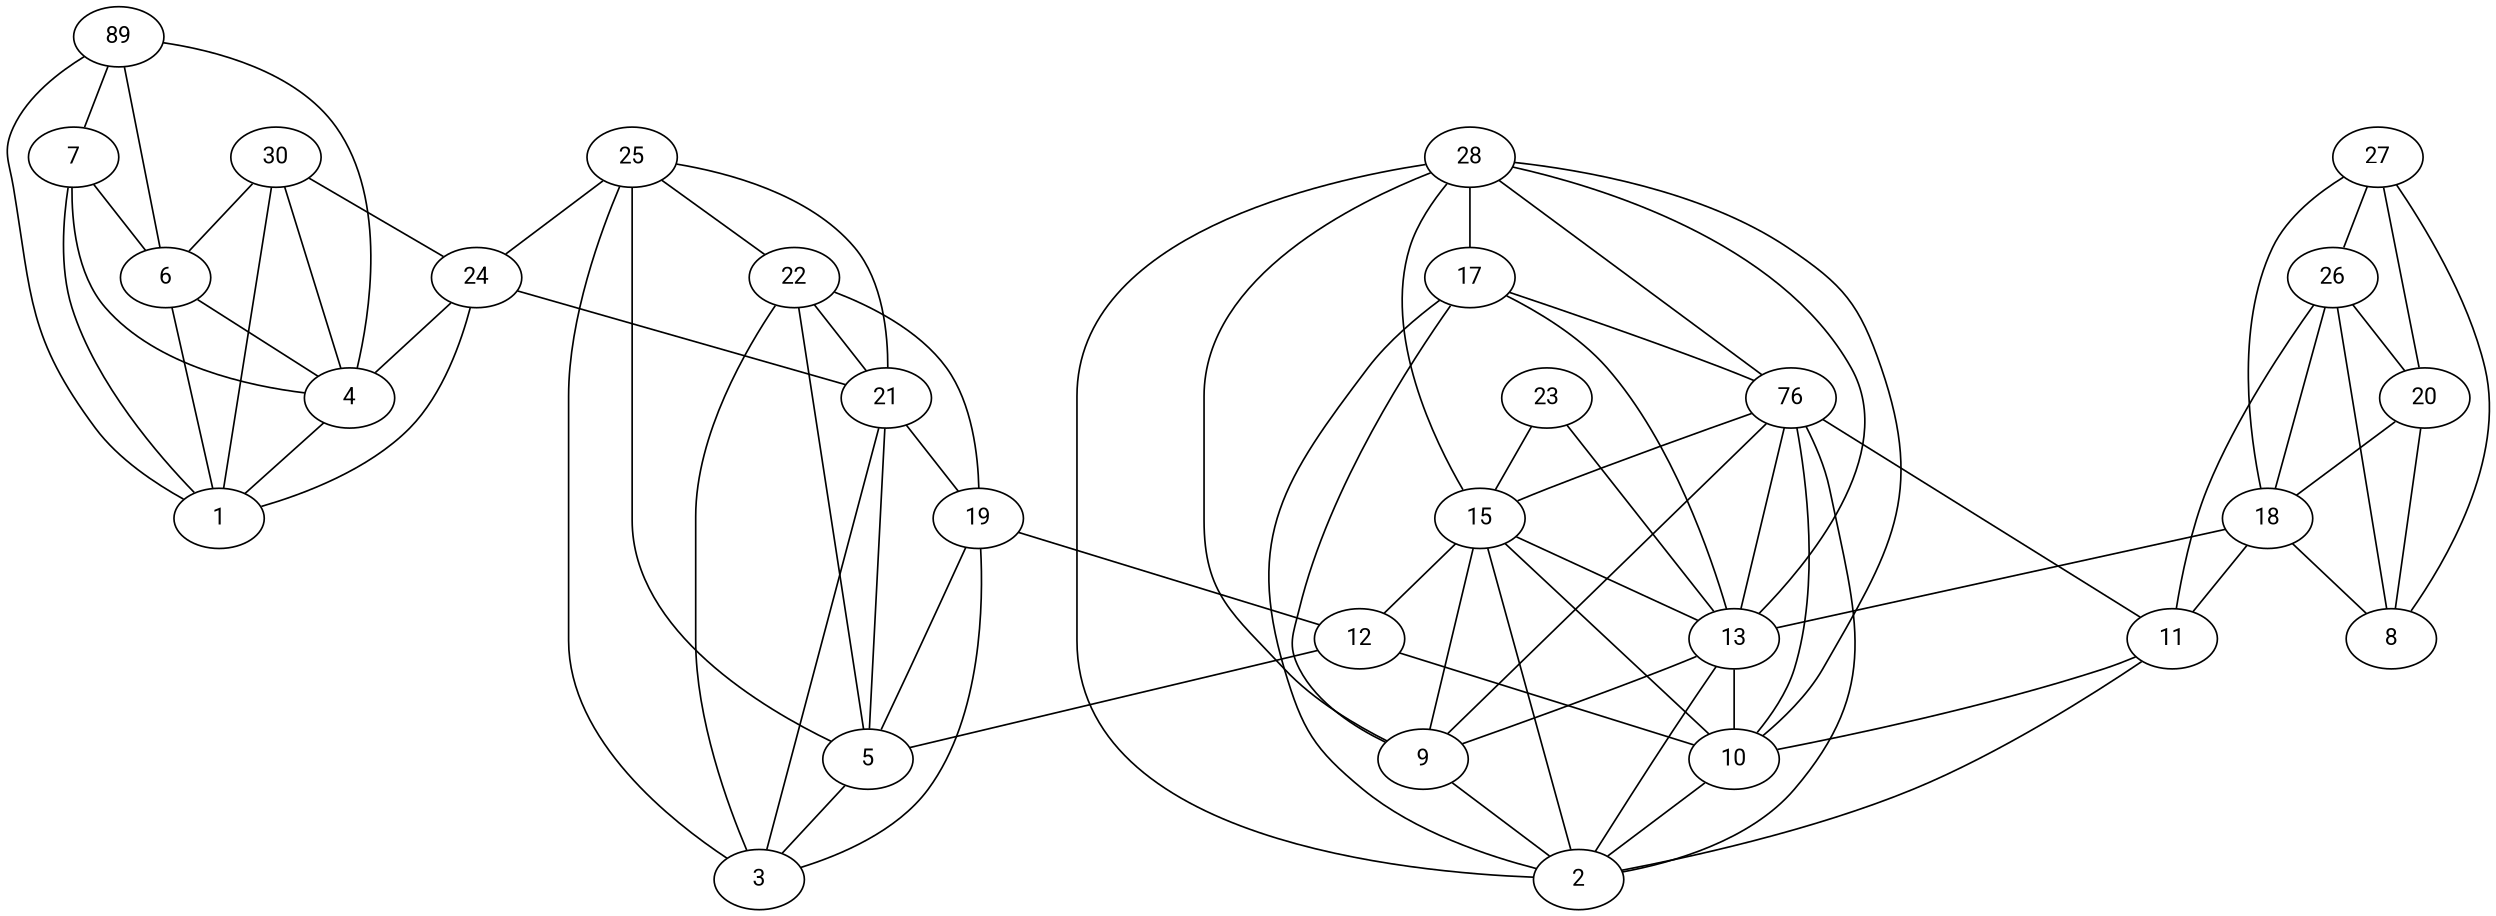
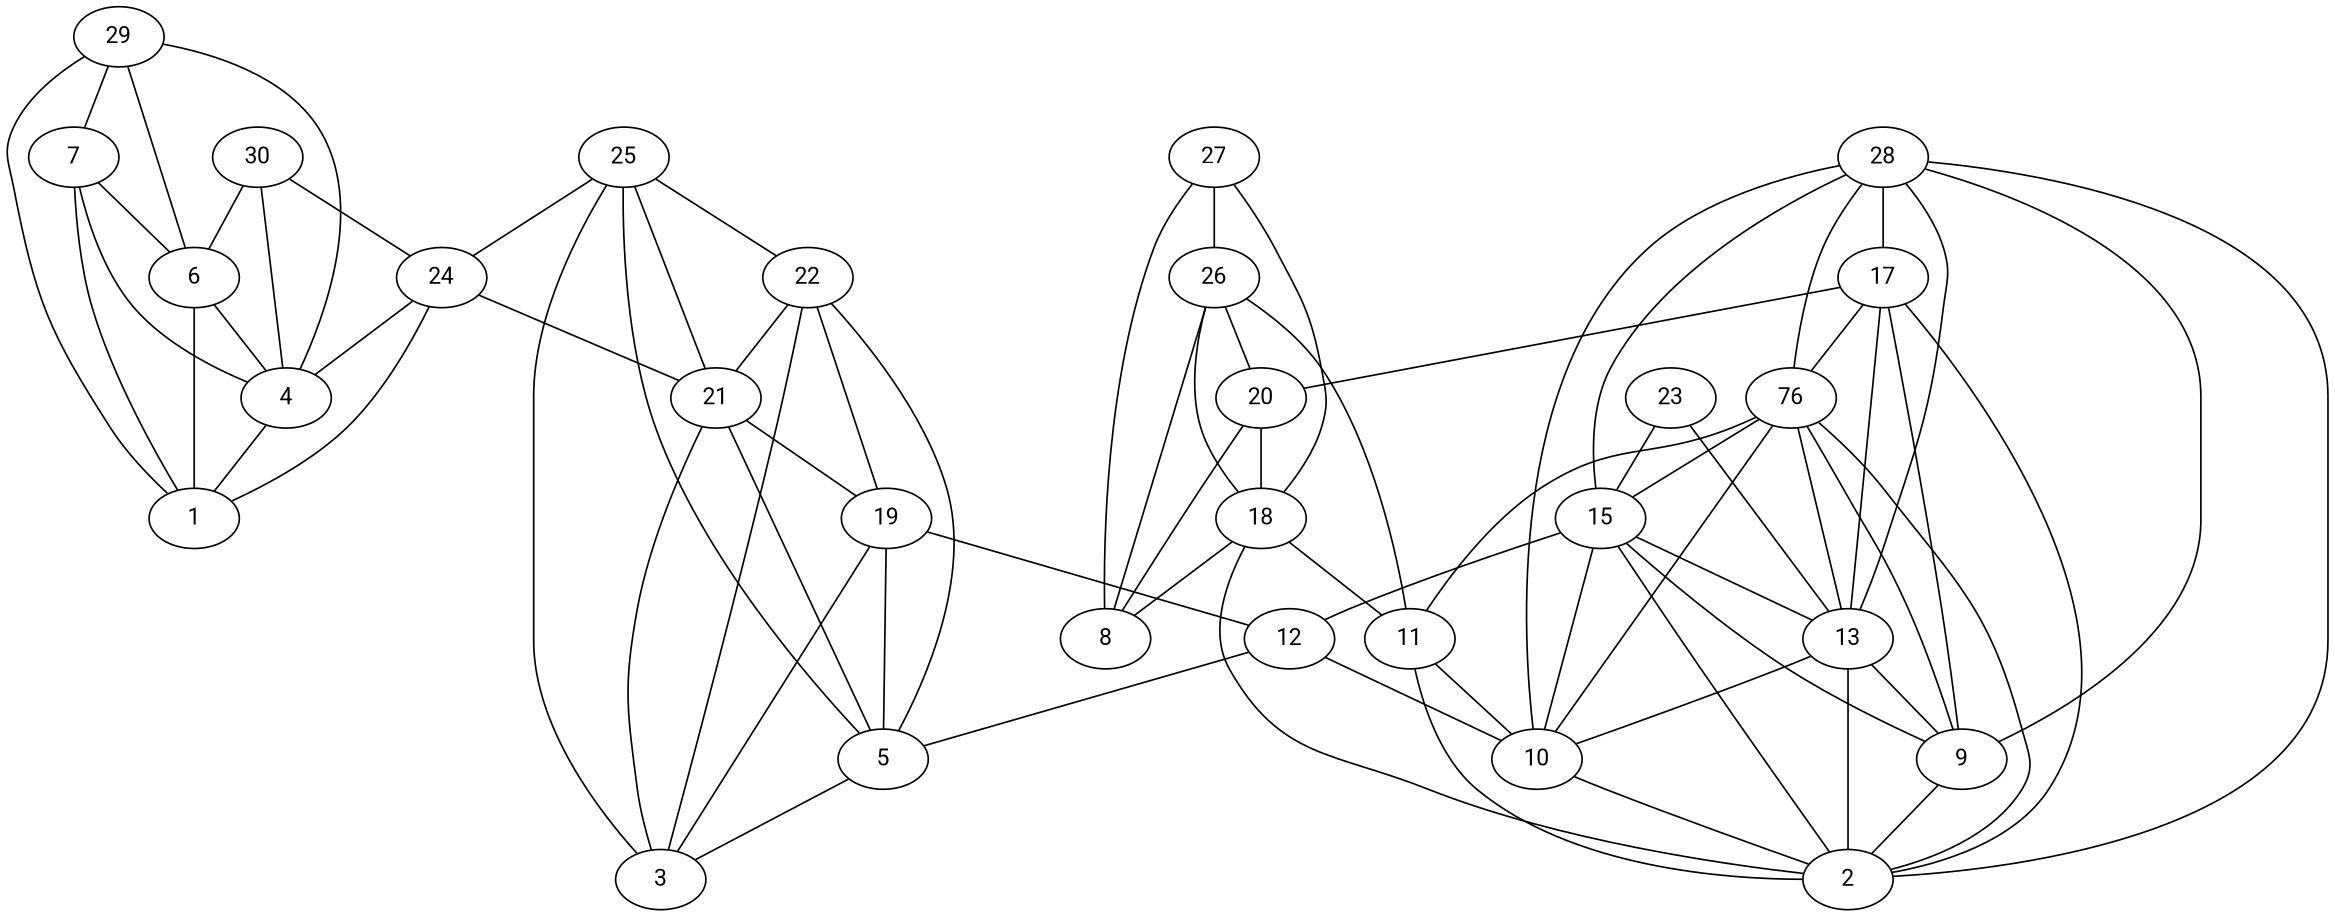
node "89": label "89" -> "29"
edge "27" -- "20": now "17" -- "20"
edge "30" -- "1": removed
edge "18" -- "13": now "18" -- "2"
